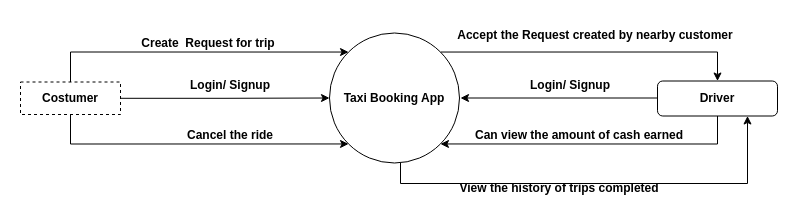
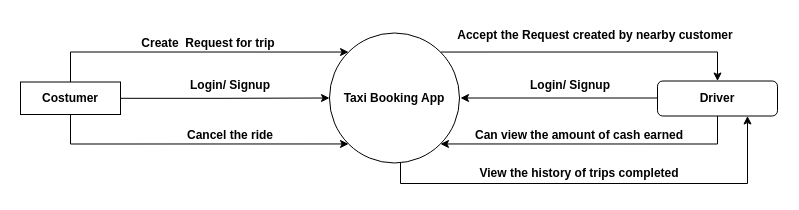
node "Costumer": style dashed -> solid
node "View the history of trips completed": moved (560, 189) -> (580, 174)
